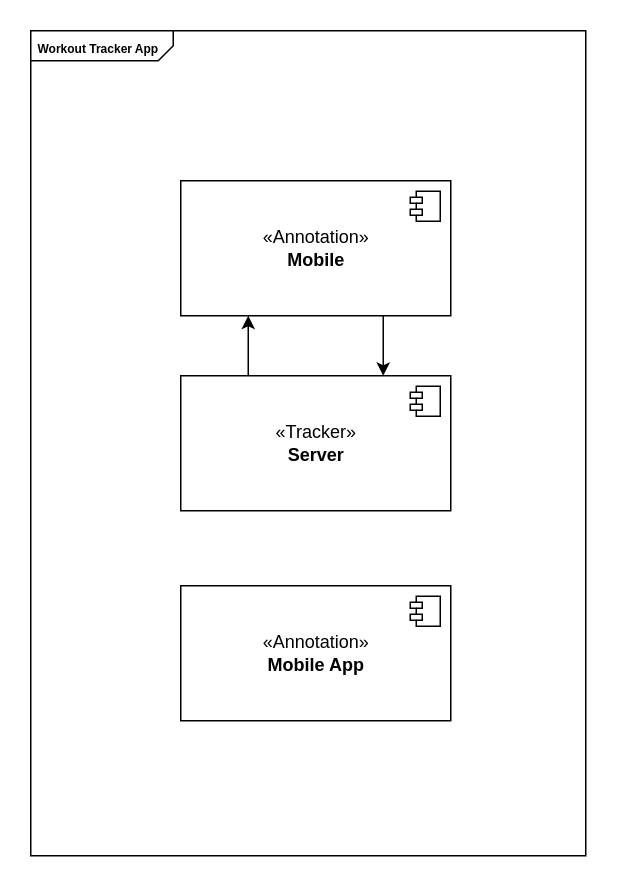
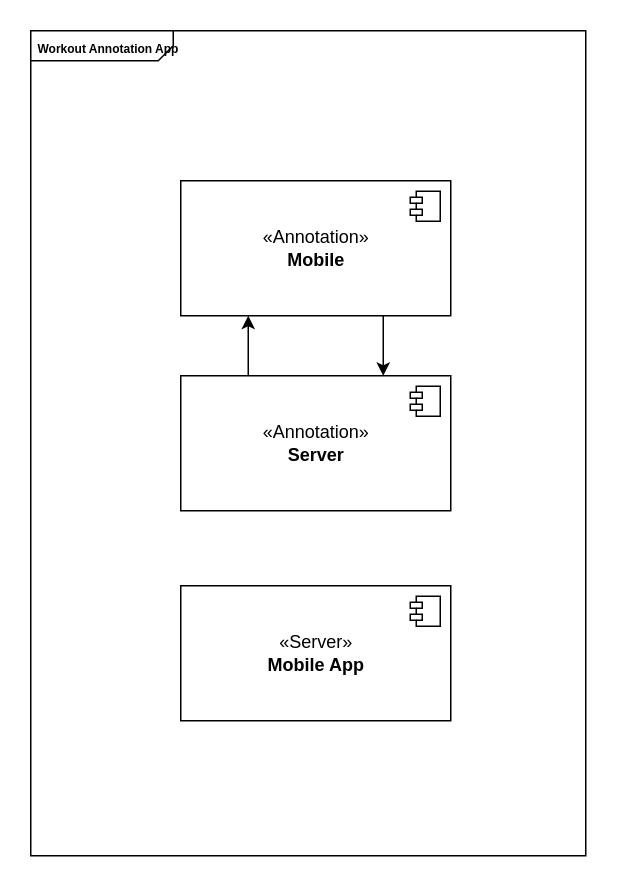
node "Workout Tracker App": label "Workout Tracker App" -> "Workout Annotation App"
node "«Tracker» Server": label "«Tracker» Server" -> "«Annotation» Server"
node "«Annotation» Mobile App": label "«Annotation» Mobile App" -> "«Server» Mobile App"
